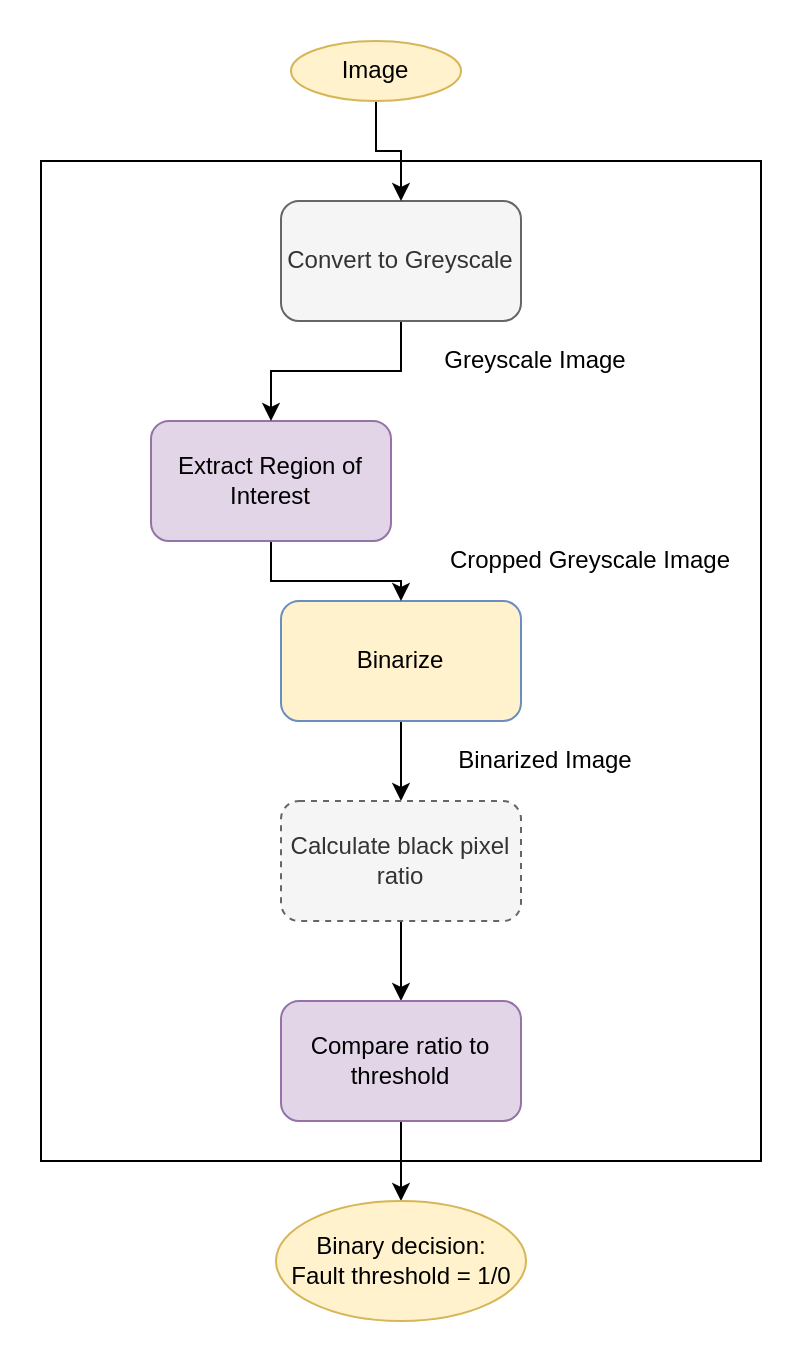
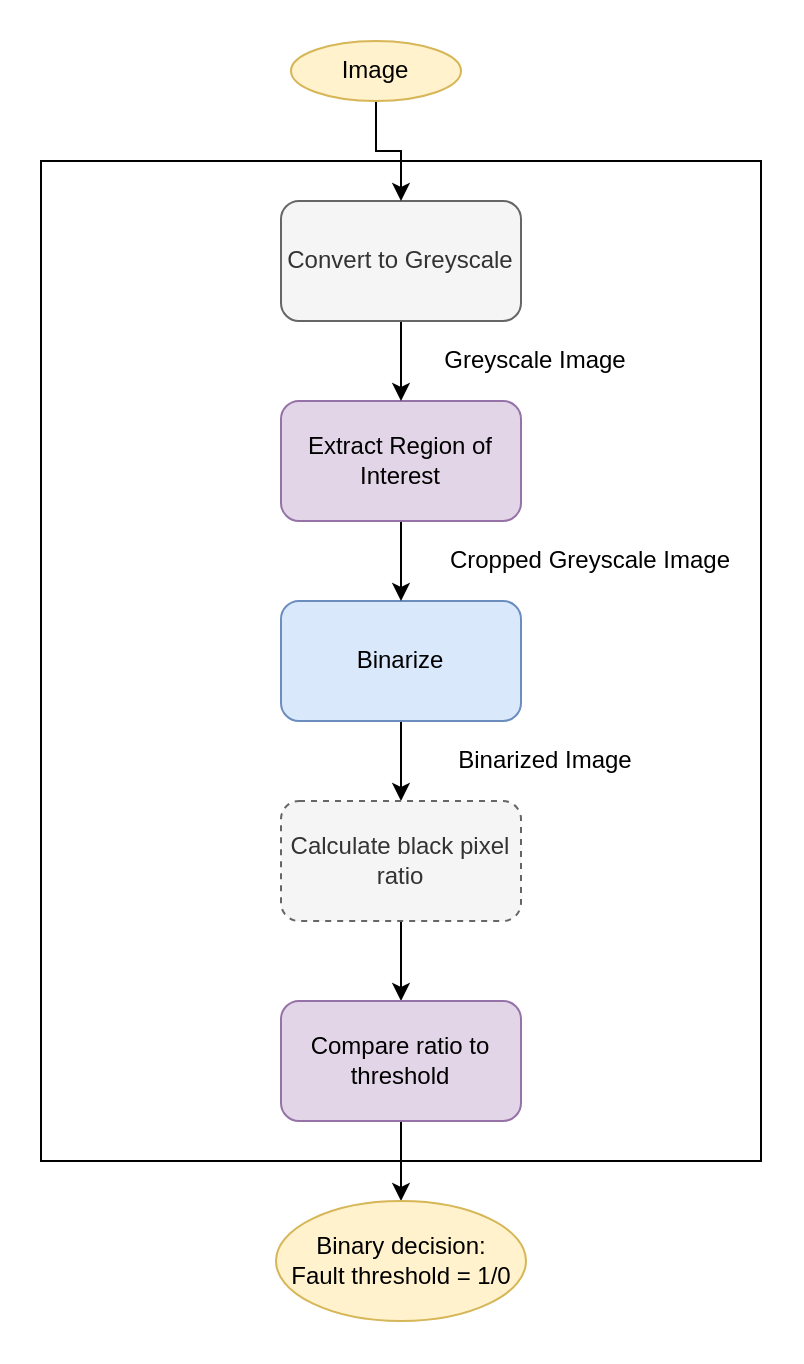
node "Extract Region of Interest": moved (271, 481) -> (401, 461)
node "Binarize": fillcolor #fff2cc -> #dae8fc
